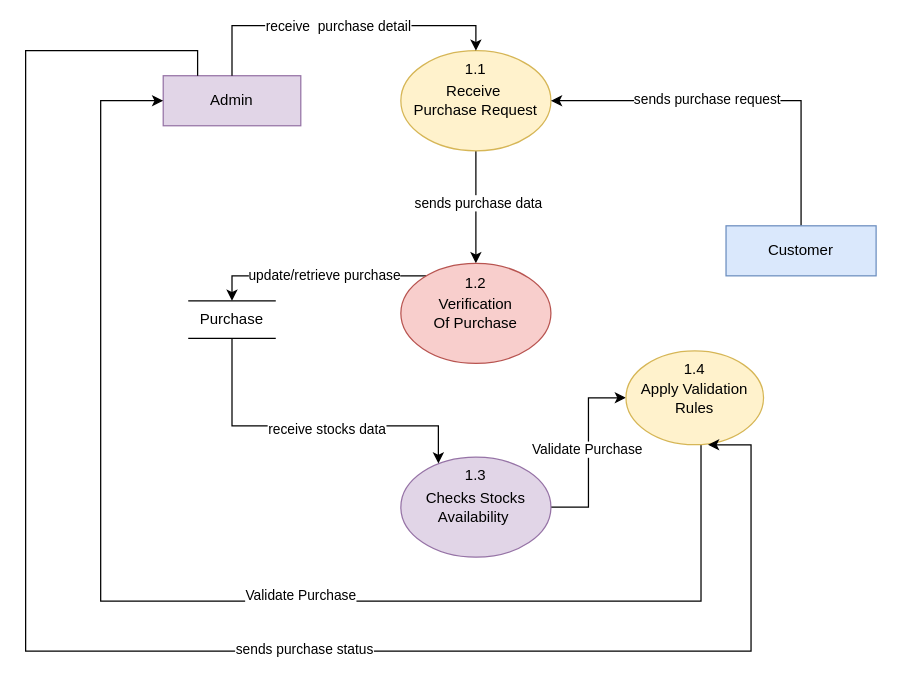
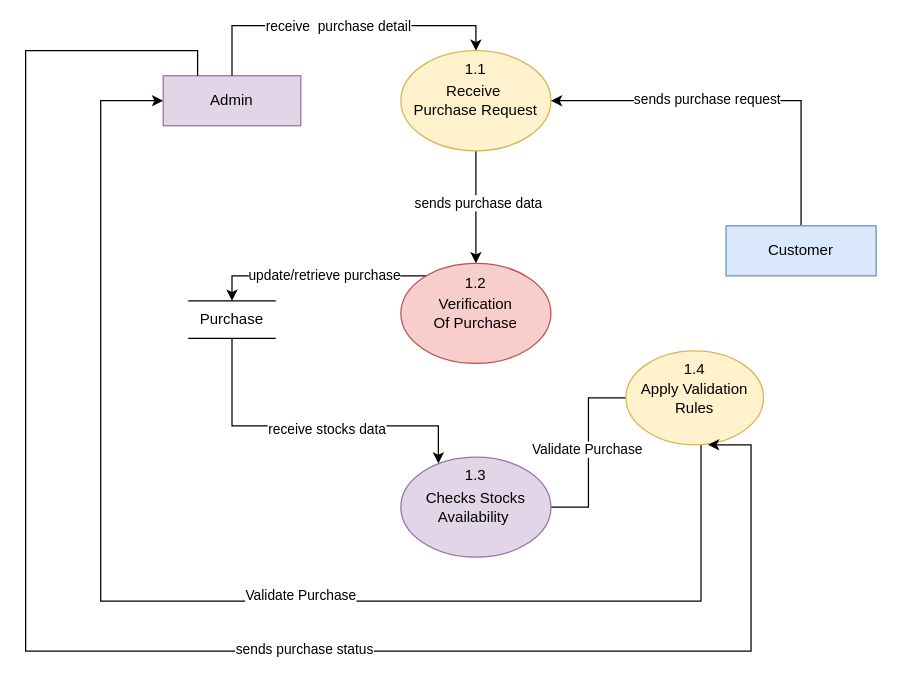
edge "Checks Stocks Availability" -> "Apply Validation Rules": arrowhead classic -> none
